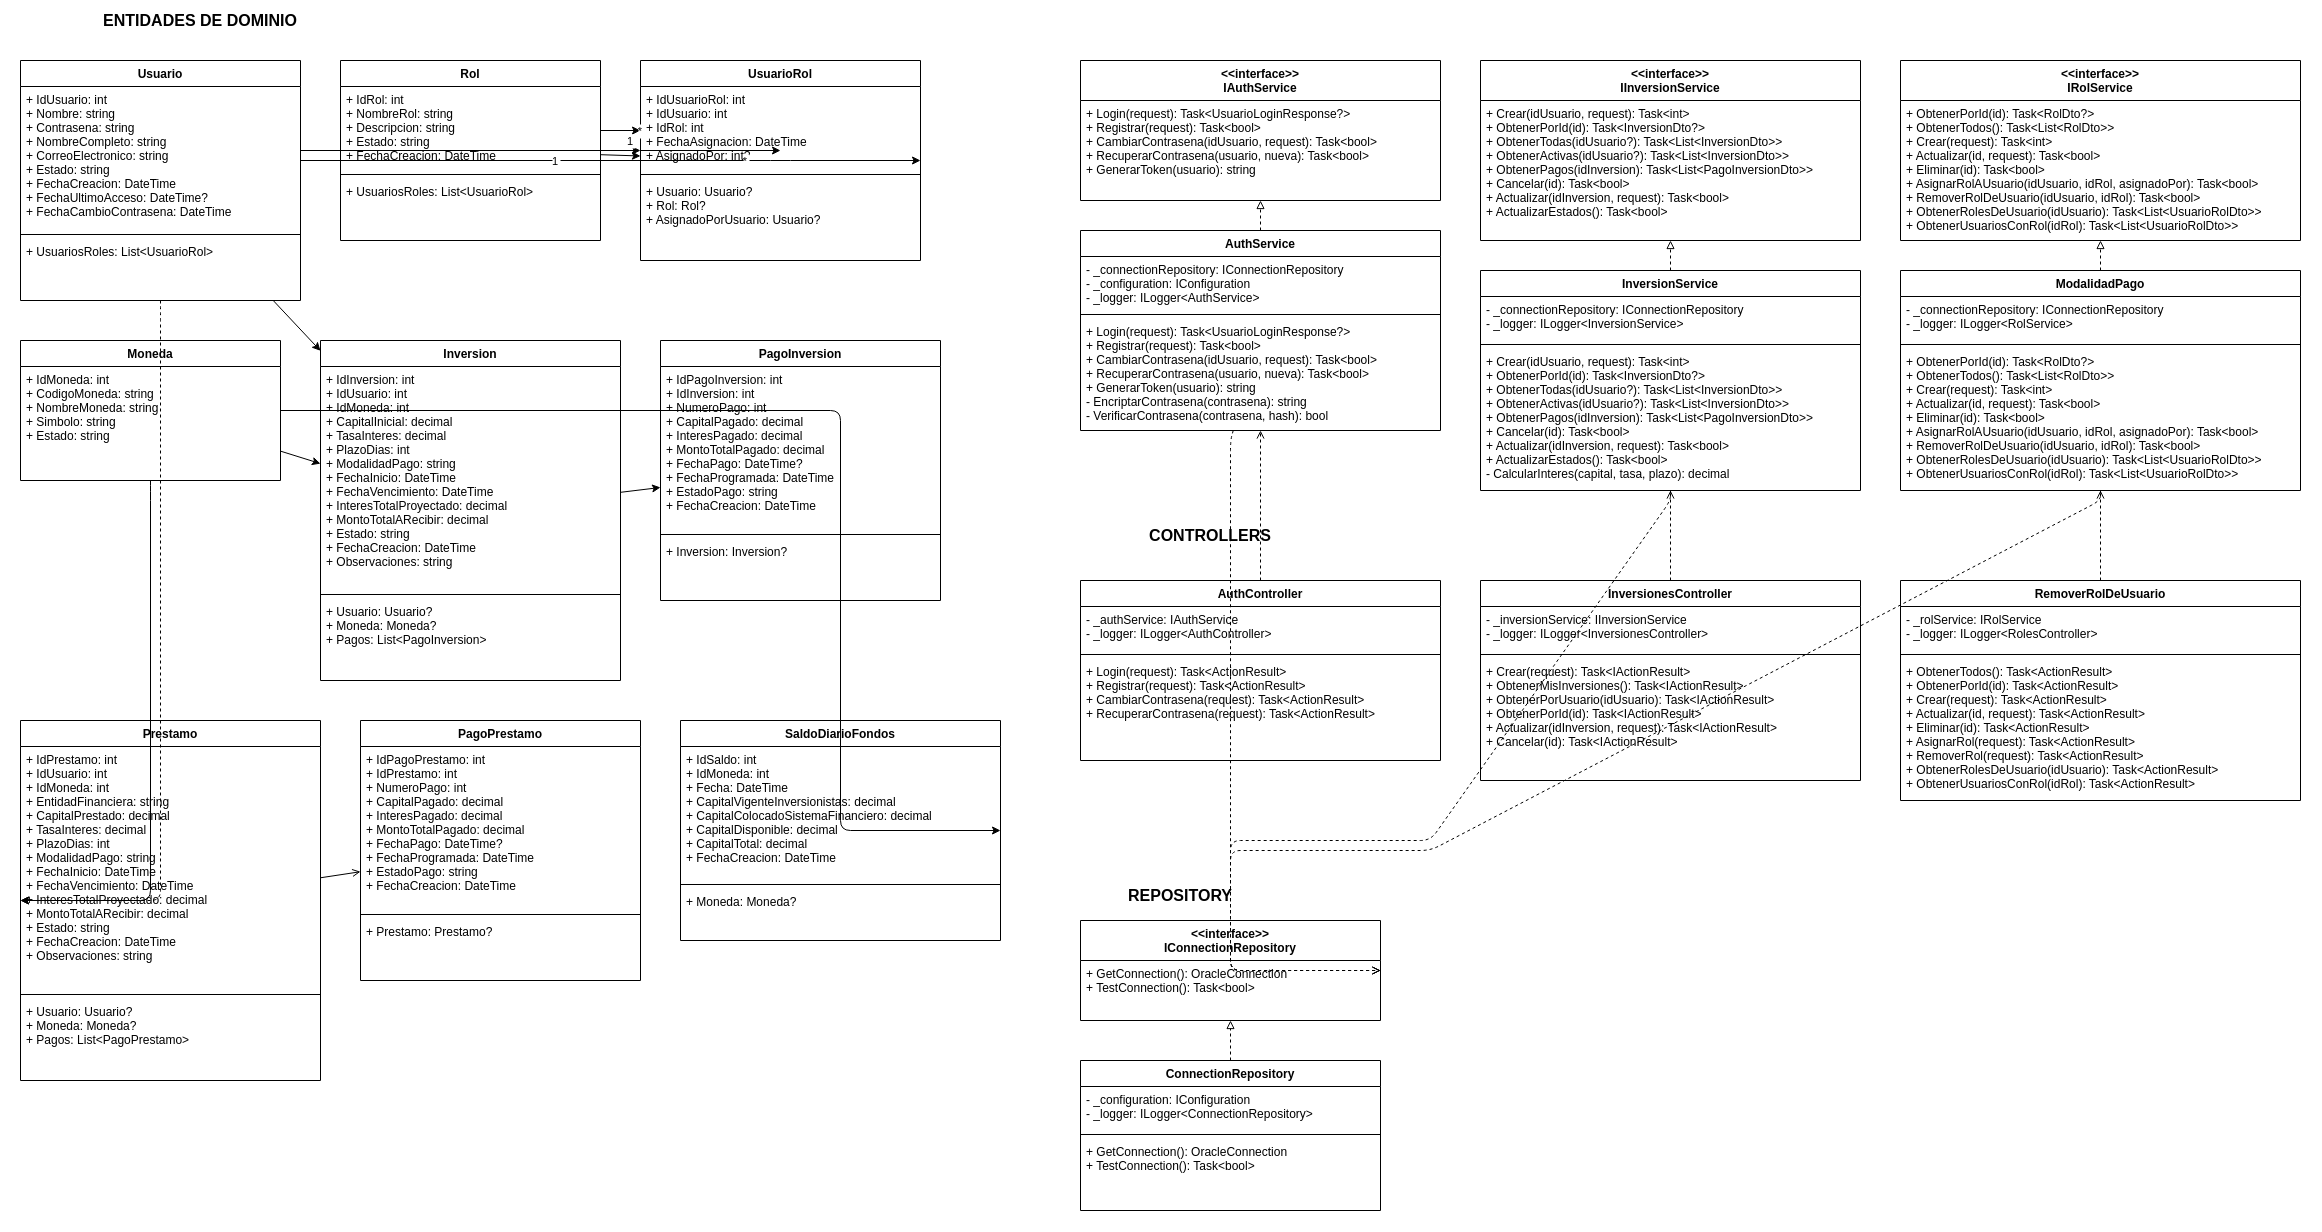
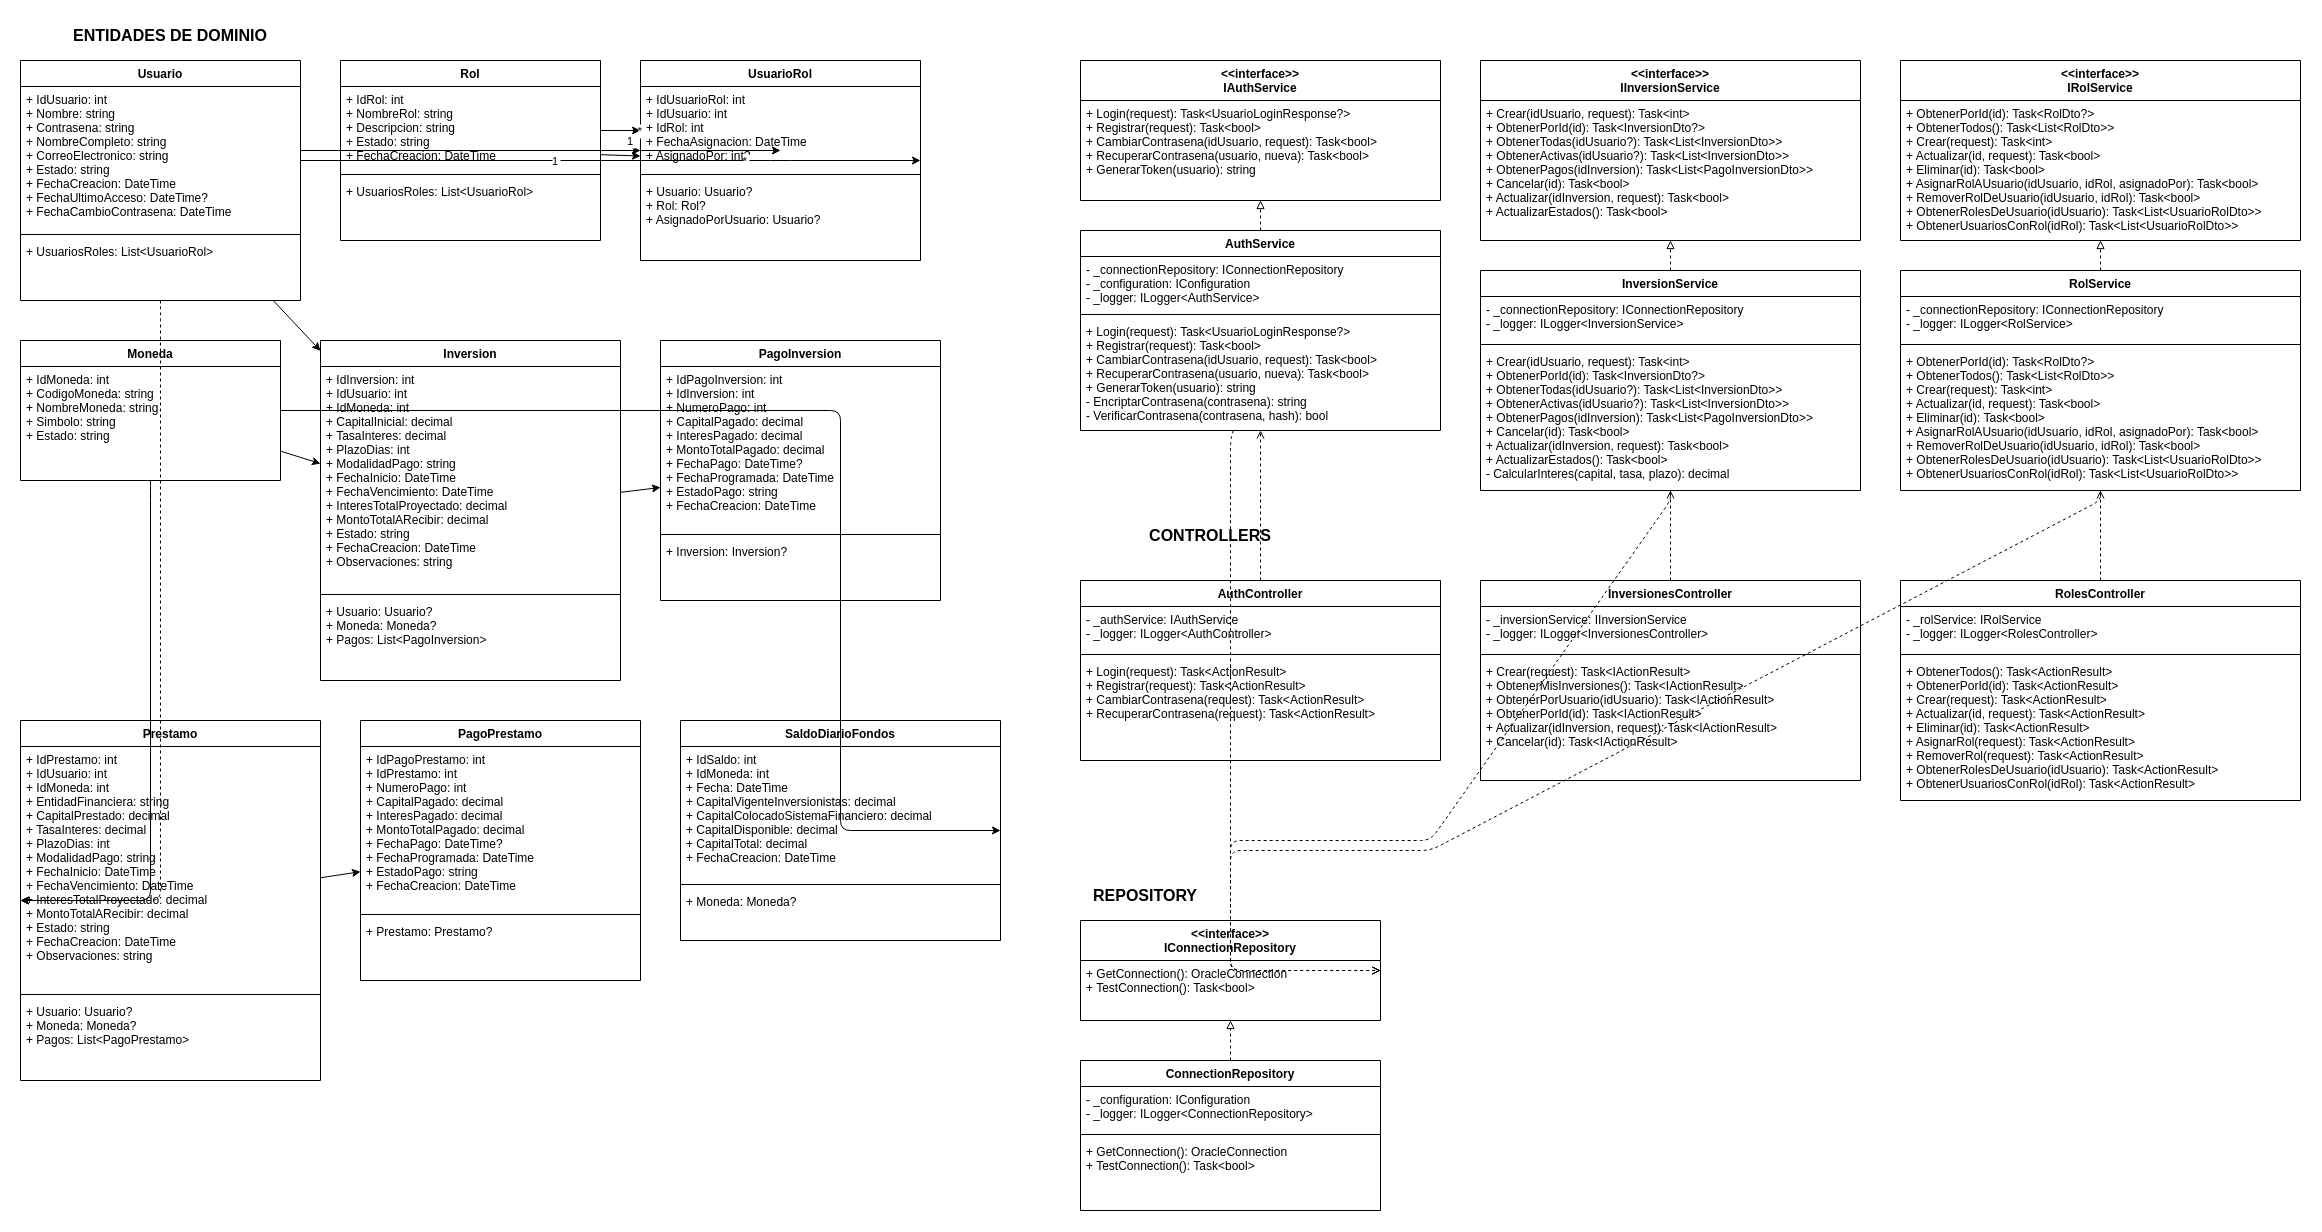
node "ENTIDADES DE DOMINIO": moved (201, 21) -> (171, 36)
node "ModalidadPago": label "ModalidadPago" -> "RolService"
node "RemoverRolDeUsuario": label "RemoverRolDeUsuario" -> "RolesController"
edge "Prestamo" -> "PagoPrestamo": arrowhead open -> classic
node "REPOSITORY": moved (1181, 896) -> (1146, 896)
